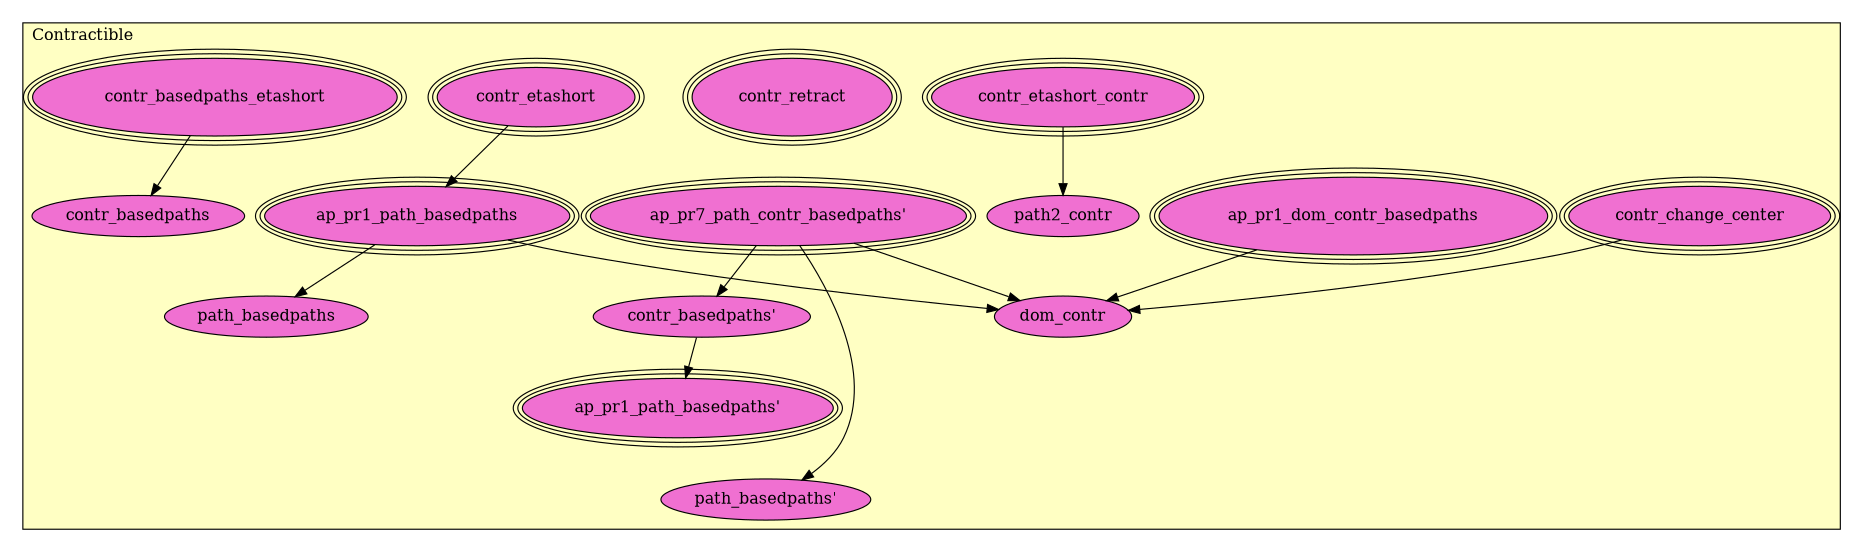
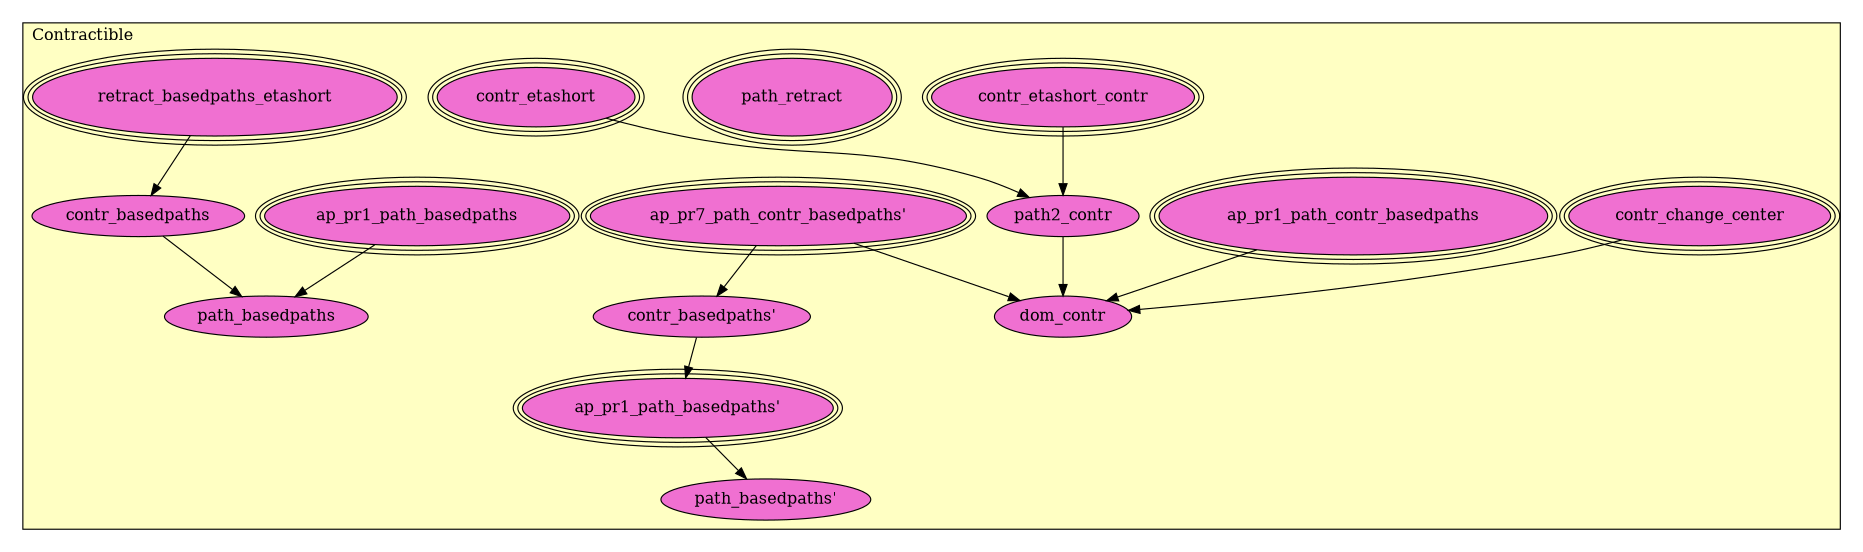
node "contr_basedpaths_etashort": label "contr_basedpaths_etashort" -> "retract_basedpaths_etashort"
node "contr_retract": label "contr_retract" -> "path_retract"
edge "contr_etashort" -> "ap_pr1_path_basedpaths": now "contr_etashort" -> "path2_contr"
node "ap_pr1_dom_contr_basedpaths": label "ap_pr1_dom_contr_basedpaths" -> "ap_pr1_path_contr_basedpaths"
edge "contr_basedpaths" -> "path_basedpaths": added
edge "ap_pr1_path_basedpaths" -> "dom_contr": now "path2_contr" -> "dom_contr"
edge "ap_pr7_path_contr_basedpaths'" -> "path_basedpaths'": now "ap_pr1_path_basedpaths'" -> "path_basedpaths'"
